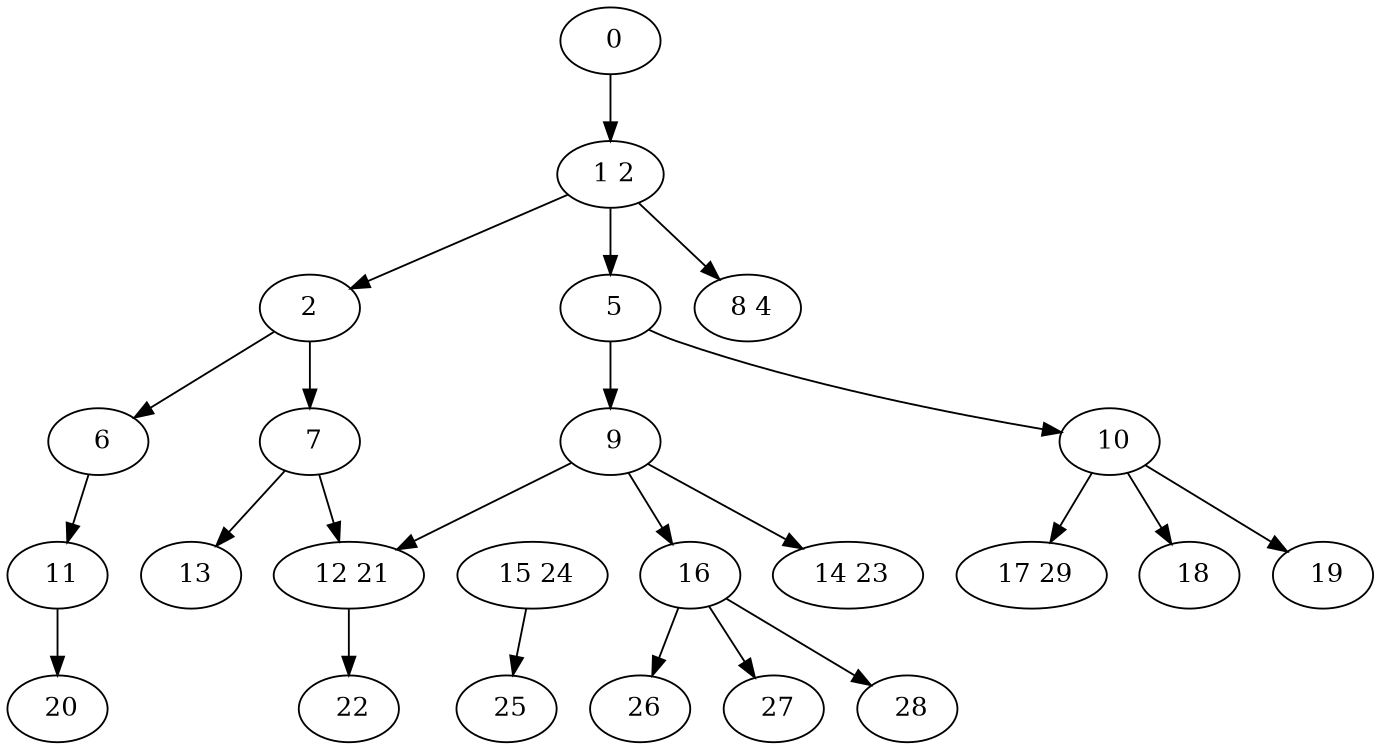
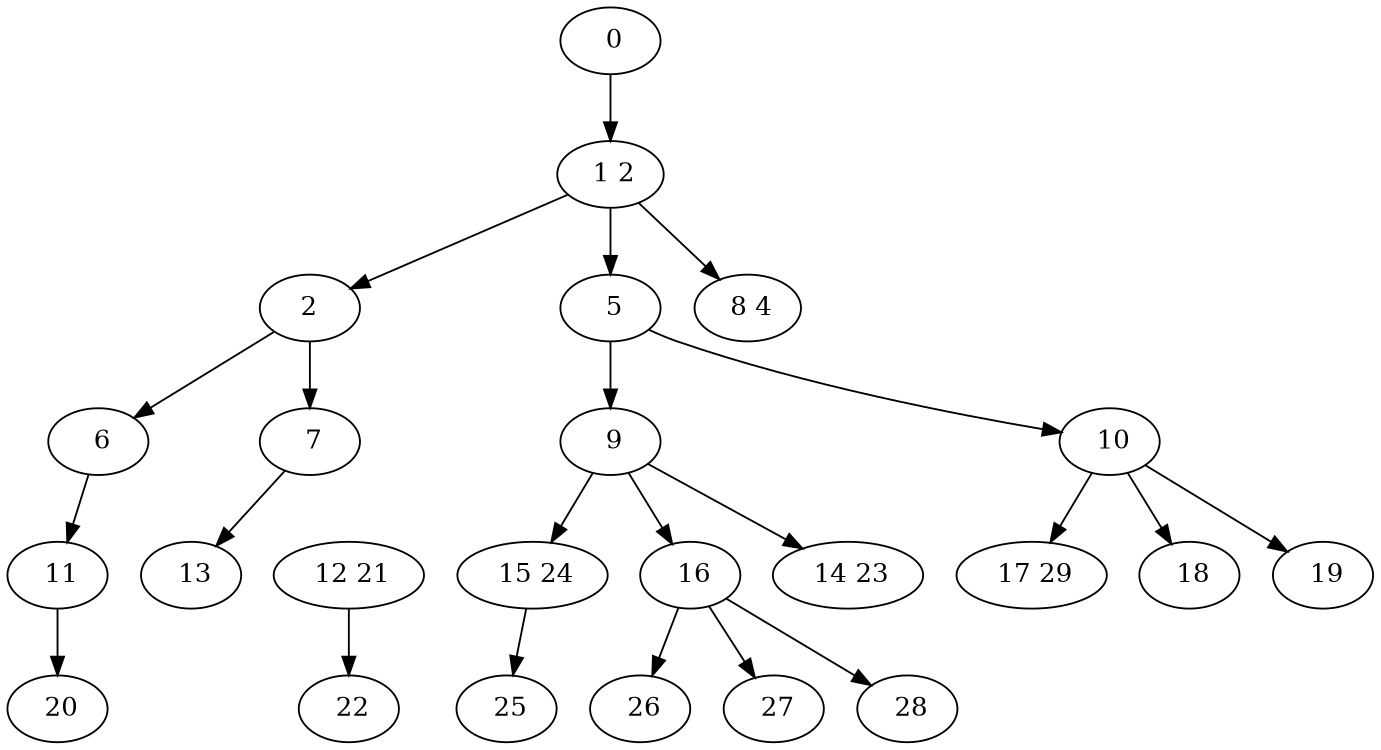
edge "7" -> "12 21": removed
edge "9" -> "12 21": now "9" -> "15 24"
